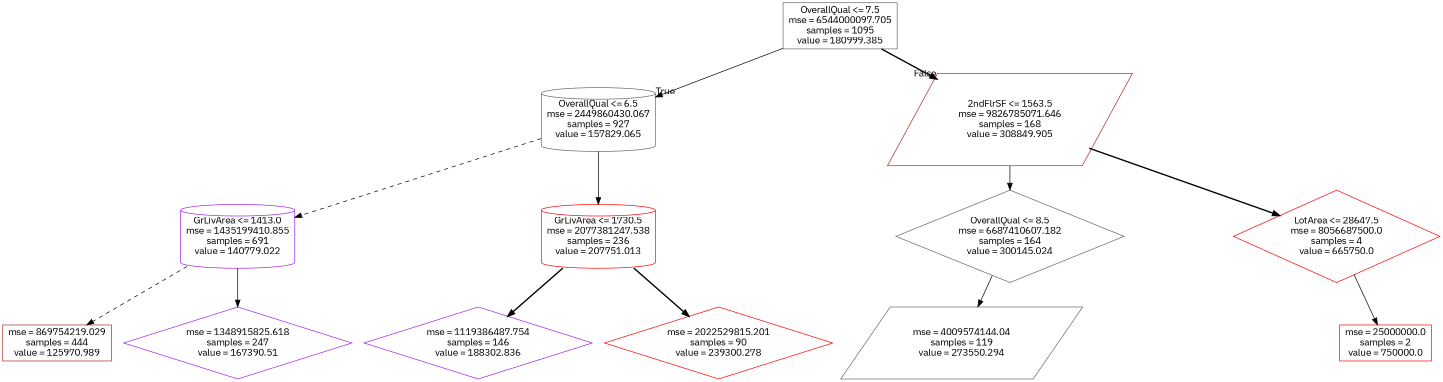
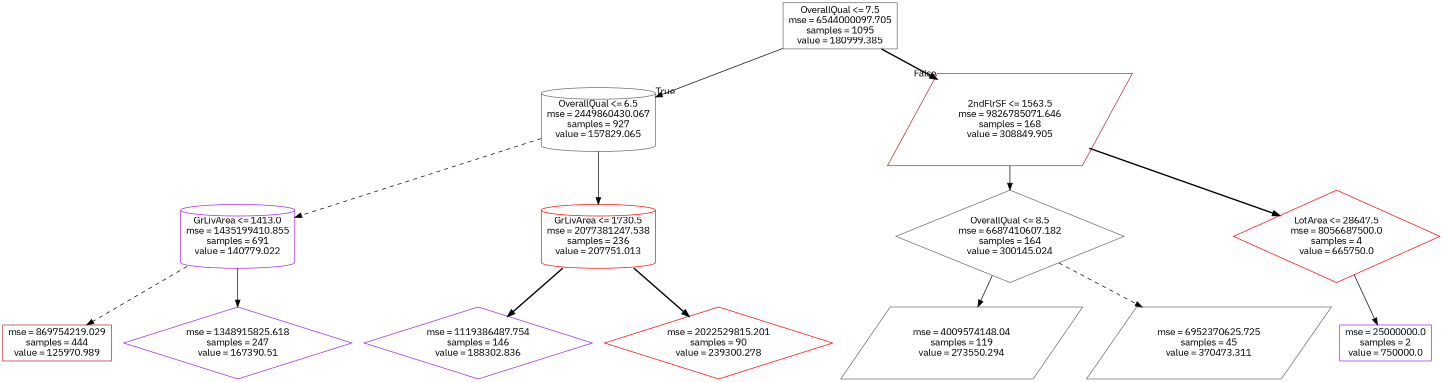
node "mse = 4009574144.04 samples = 119 value = 273550.294": label "mse = 4009574144.04 samples = 119 value = 273550.294" -> "mse = 4009574148.04 samples = 119 value = 273550.294"
node "mse = 6952370625.725 samples = 45 value = 370473.311": added
node "mse = 25000000.0 samples = 2 value = 750000.0": color red -> purple
